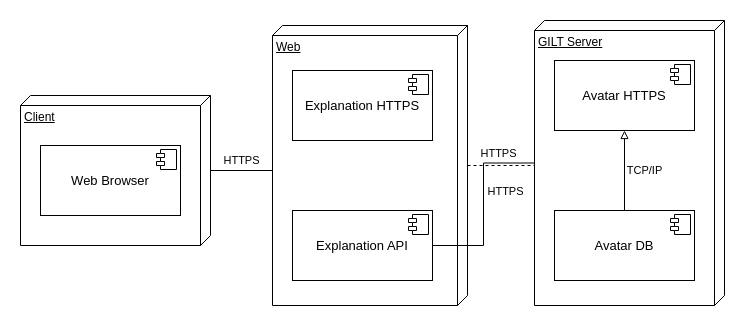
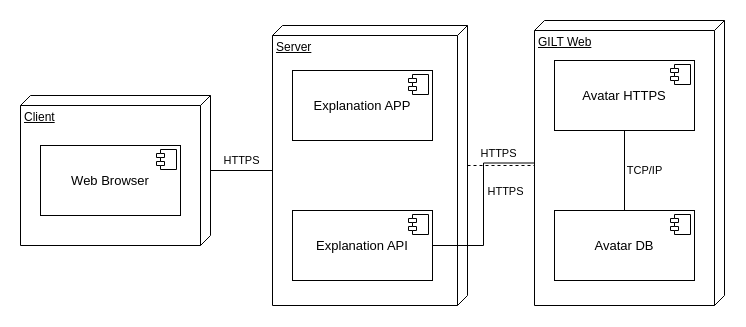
node "GILT Server": label "GILT Server" -> "GILT Web"
node "Web": label "Web" -> "Server"
node "Explanation HTTPS": label "Explanation HTTPS" -> "Explanation APP"
edge "Avatar DB" -> "Avatar HTTPS": arrowhead block -> none
